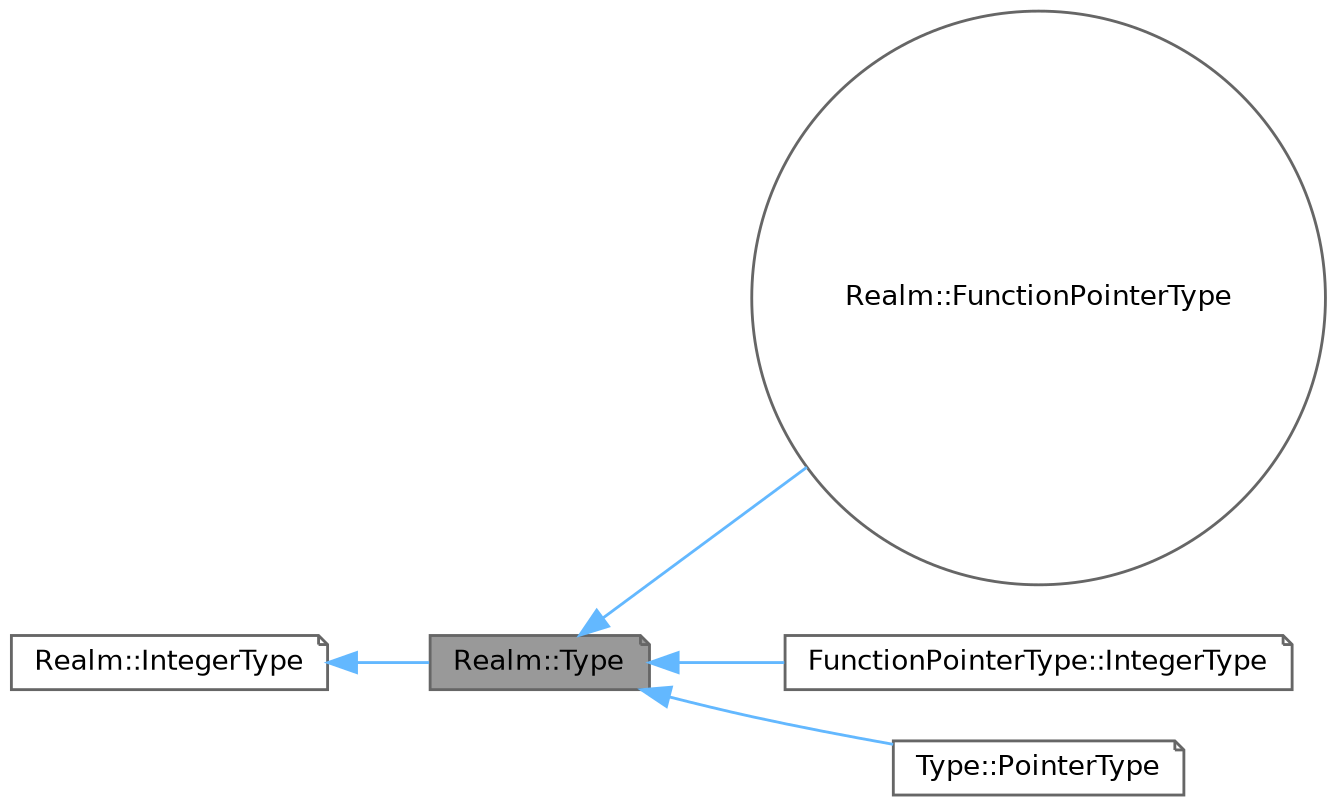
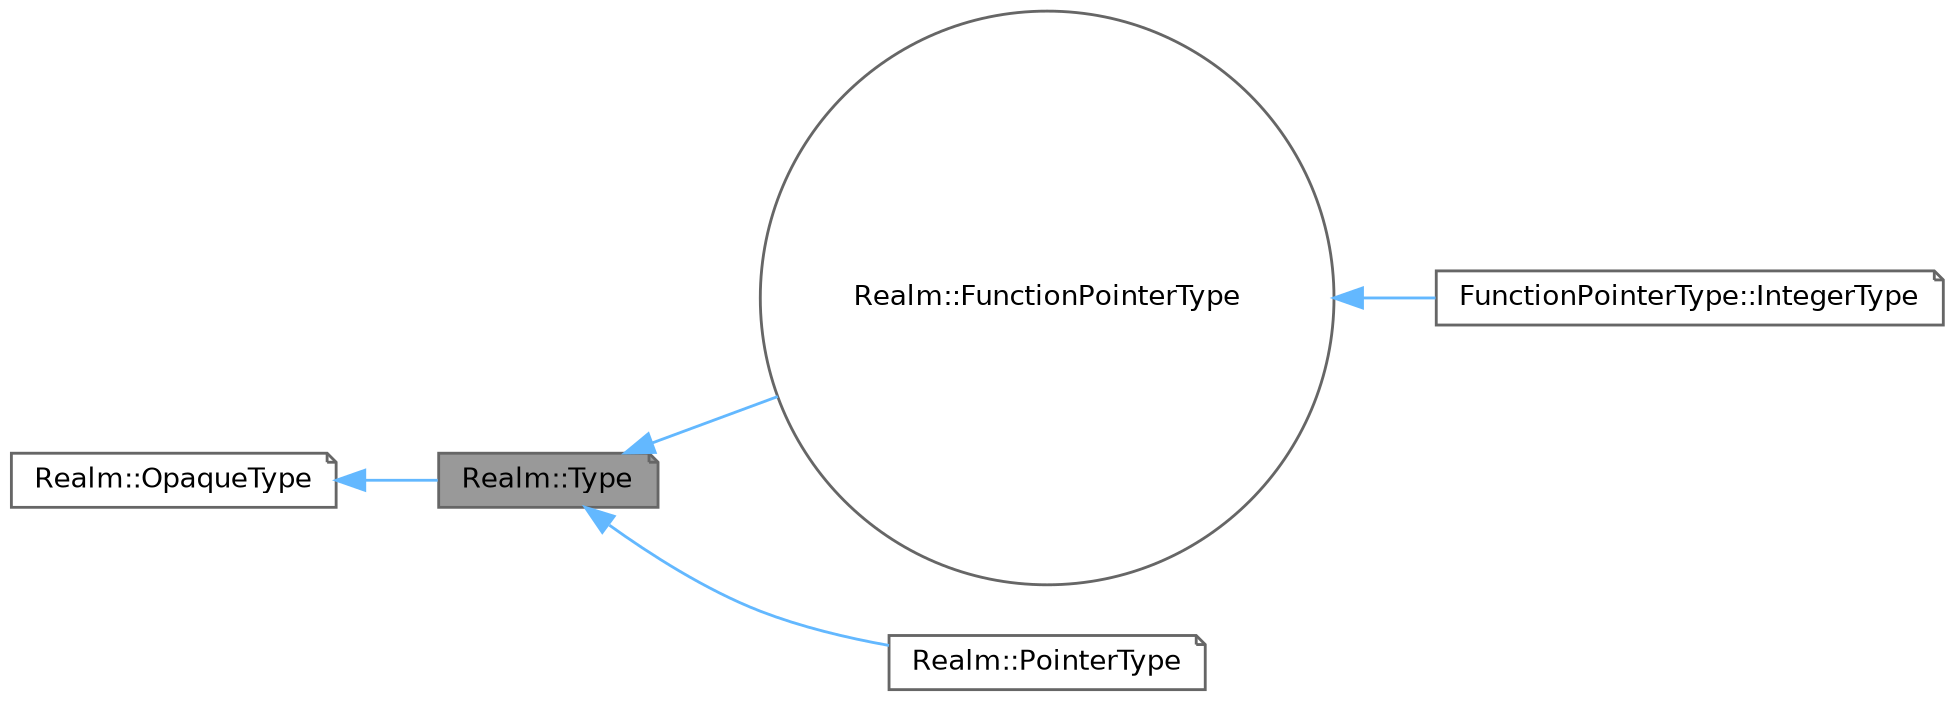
node "Realm::IntegerType": label "Realm::IntegerType" -> "Realm::OpaqueType"
edge "FunctionPointerType::IntegerType" -> "Realm::Type": now "FunctionPointerType::IntegerType" -> "Realm::FunctionPointerType"
node "Type::PointerType": label "Type::PointerType" -> "Realm::PointerType"
